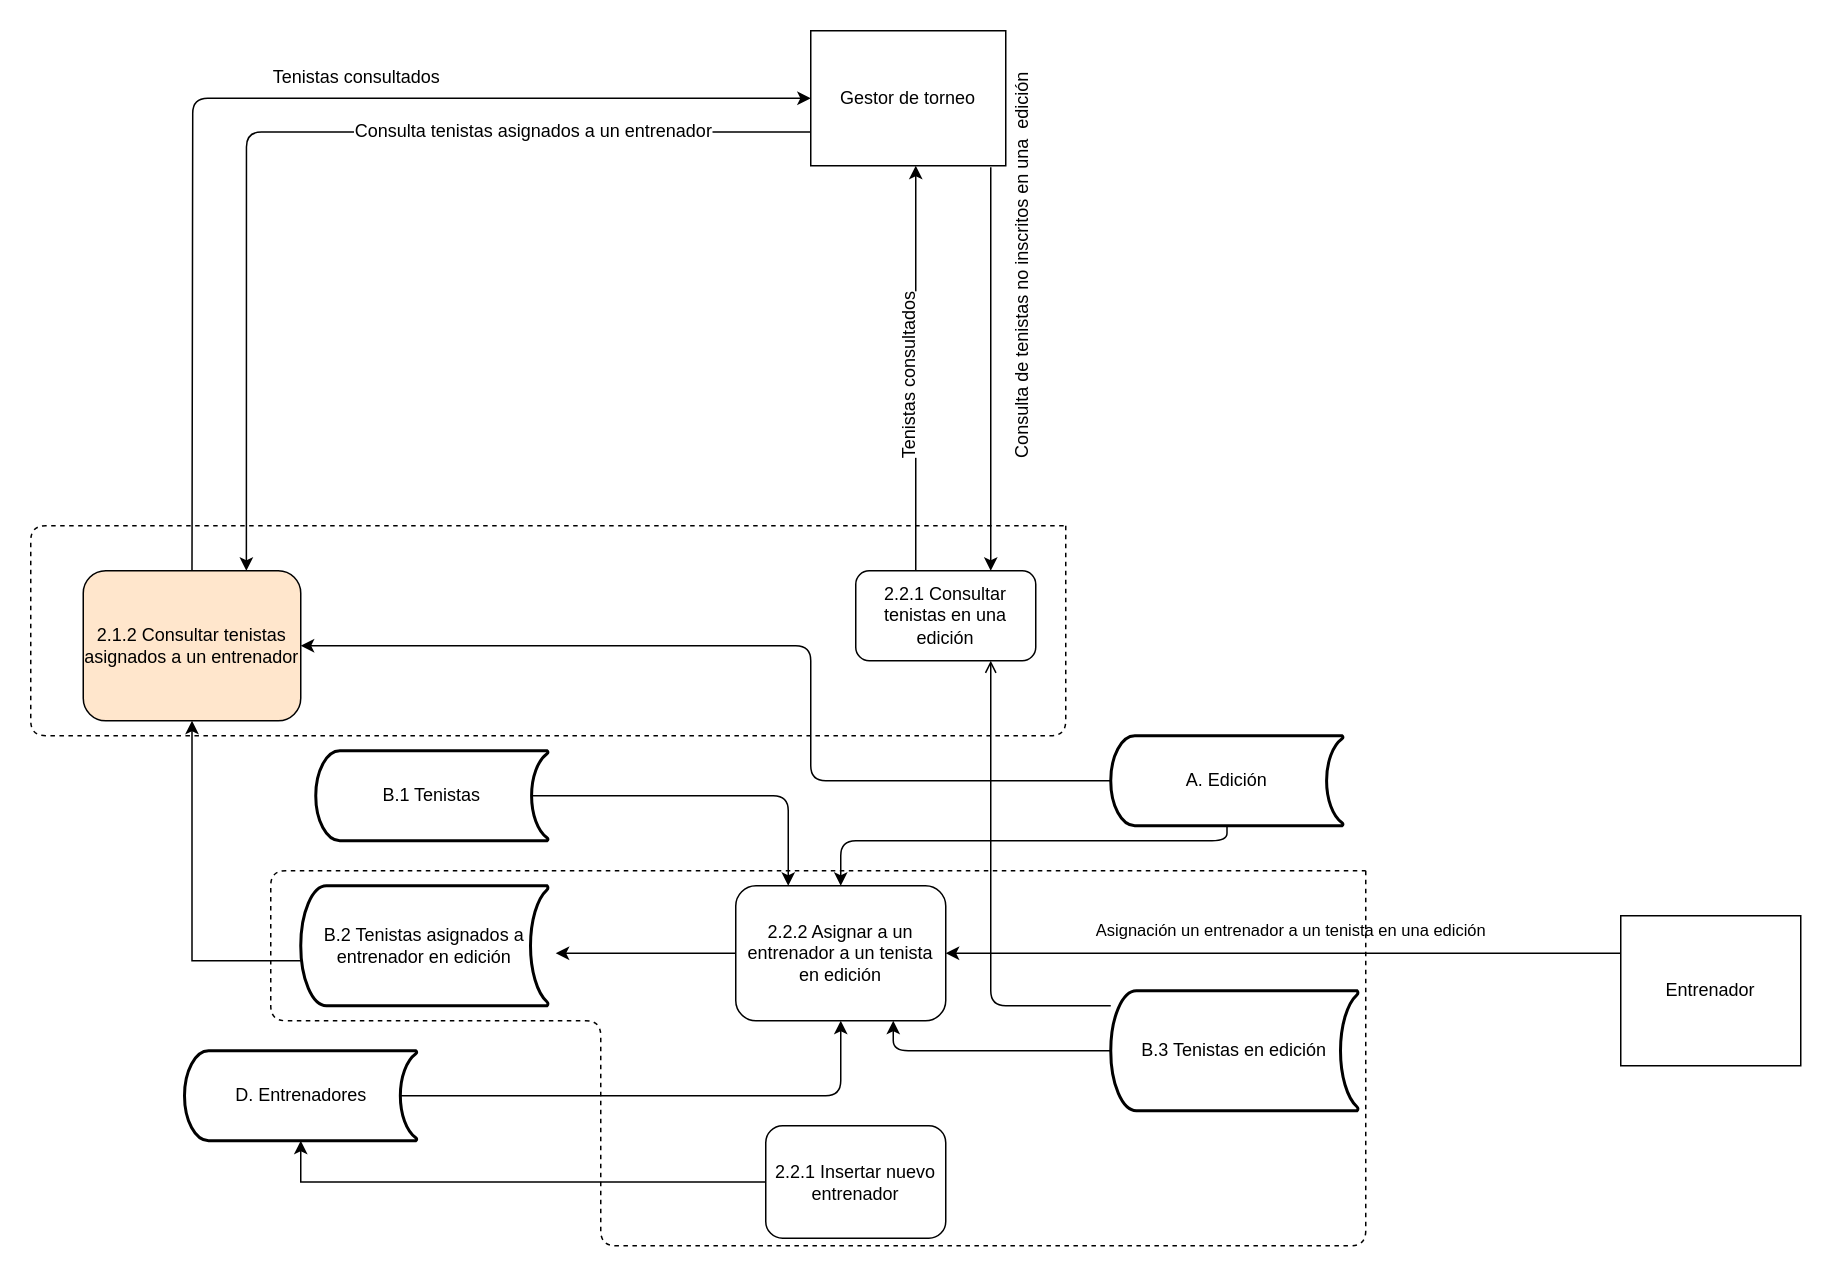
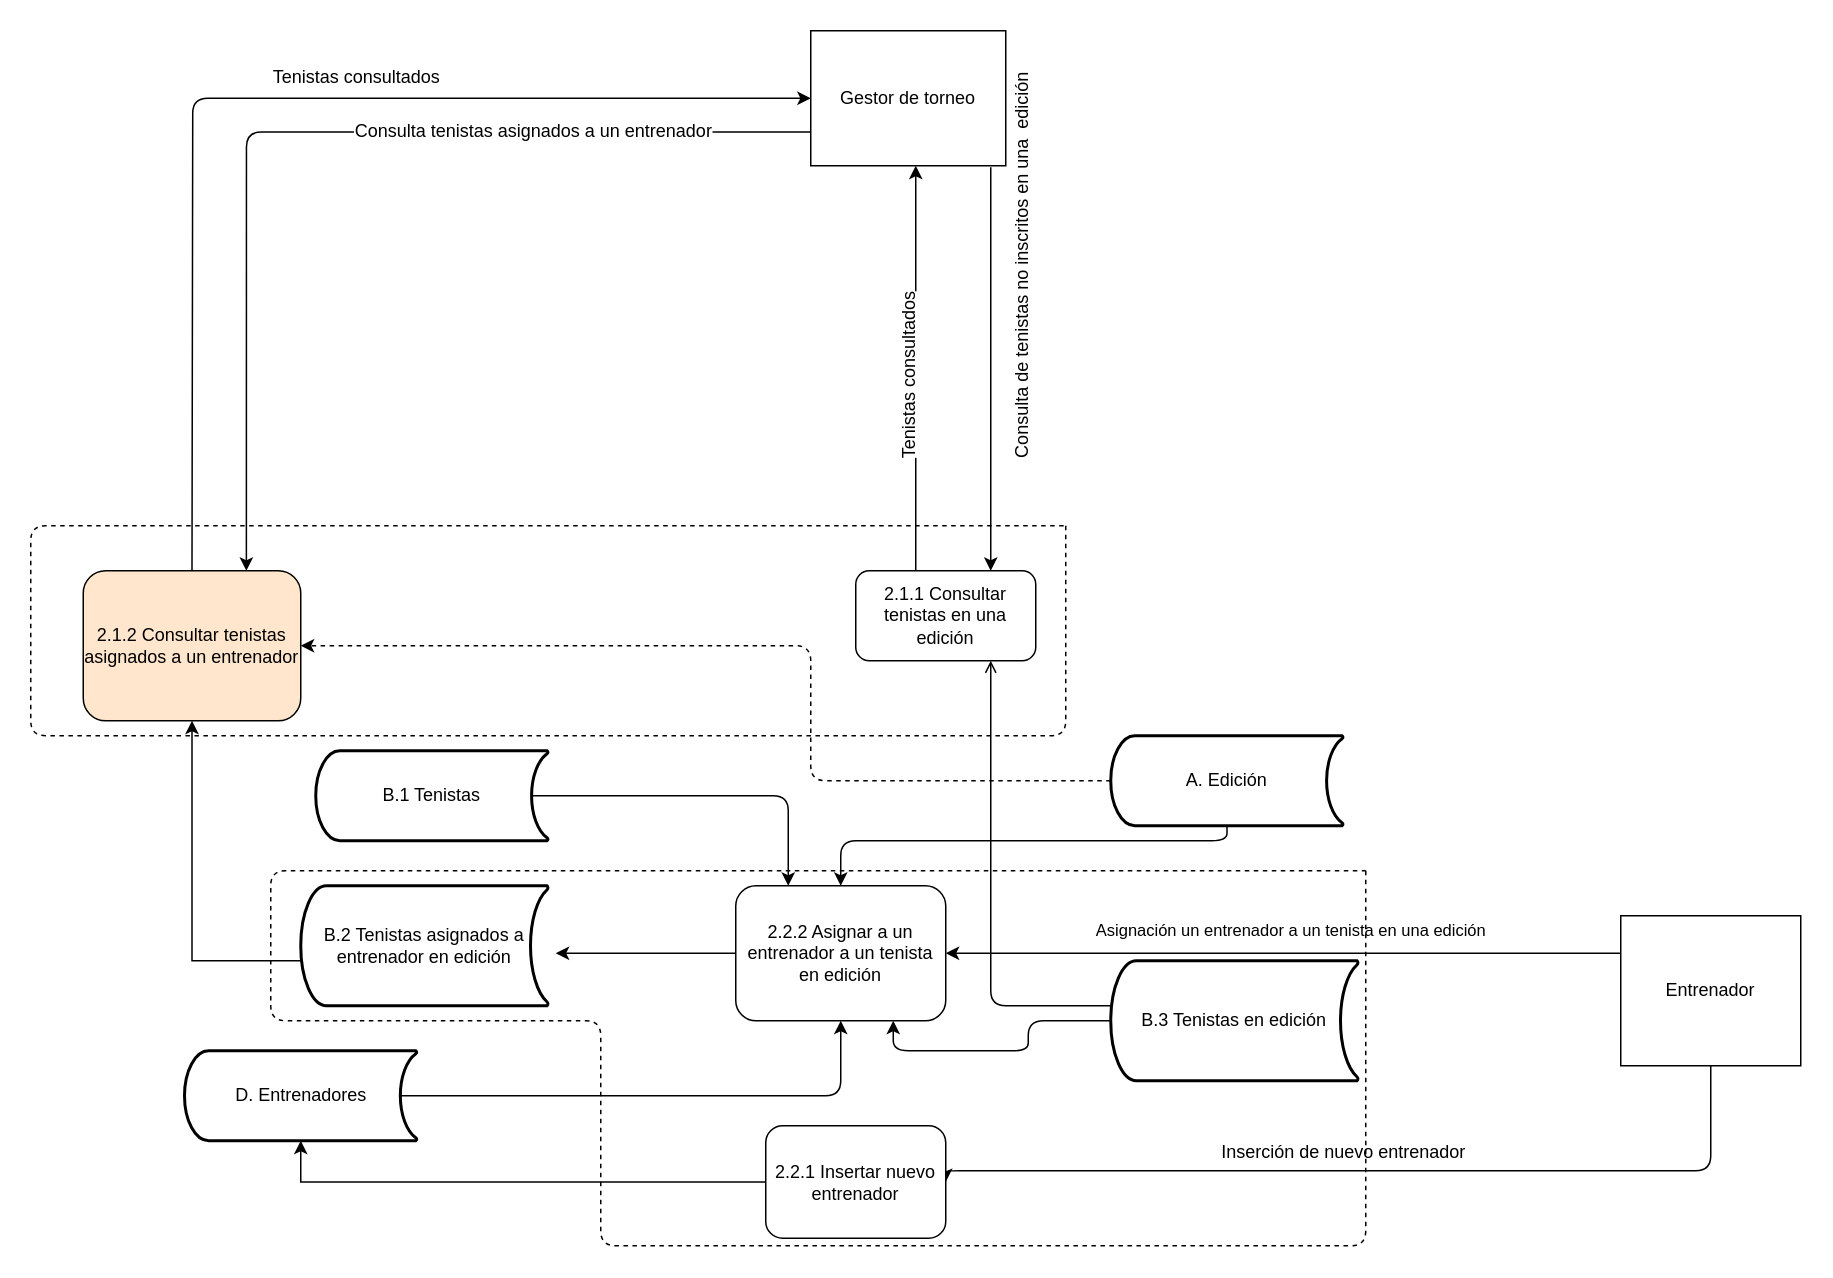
node "2.2.1 Consultar tenistas en una edición": label "2.2.1 Consultar tenistas en una edición" -> "2.1.1 Consultar tenistas en una edición"
edge "A. Edición" -> "2.1.2 Consultar tenistas asignados a un entrenador": style solid -> dashed
node "B.3 Tenistas en edición": moved (1235, 1051) -> (1235, 1021)
edge "Entrenador" -> "2.2.1 Insertar nuevo entrenador": added, label "Inserción de nuevo entrenador"
